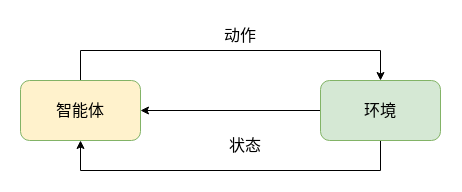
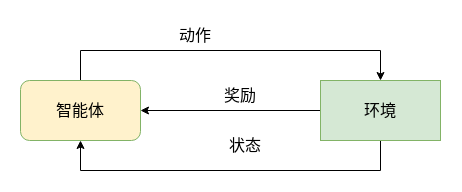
node "动作": moved (241, 36) -> (196, 36)
node "奖励": added
node "环境": shape rounded rectangle -> rectangle
